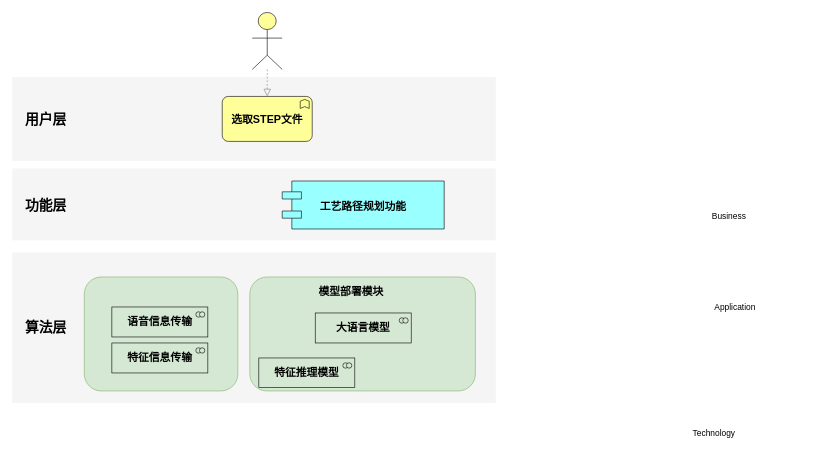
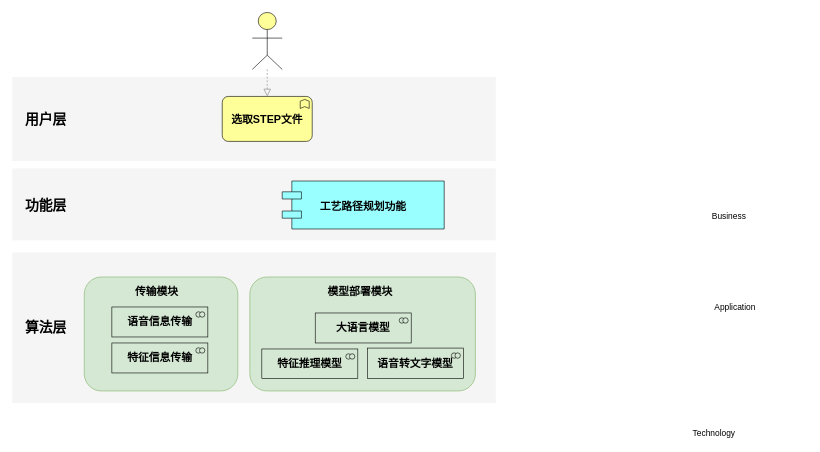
node "传输模块": added
node "模型部署模块": moved (351, 292) -> (360, 292)
node "语音转文字模型": added
node "特征推理模型": moved (307, 373) -> (310, 364)
